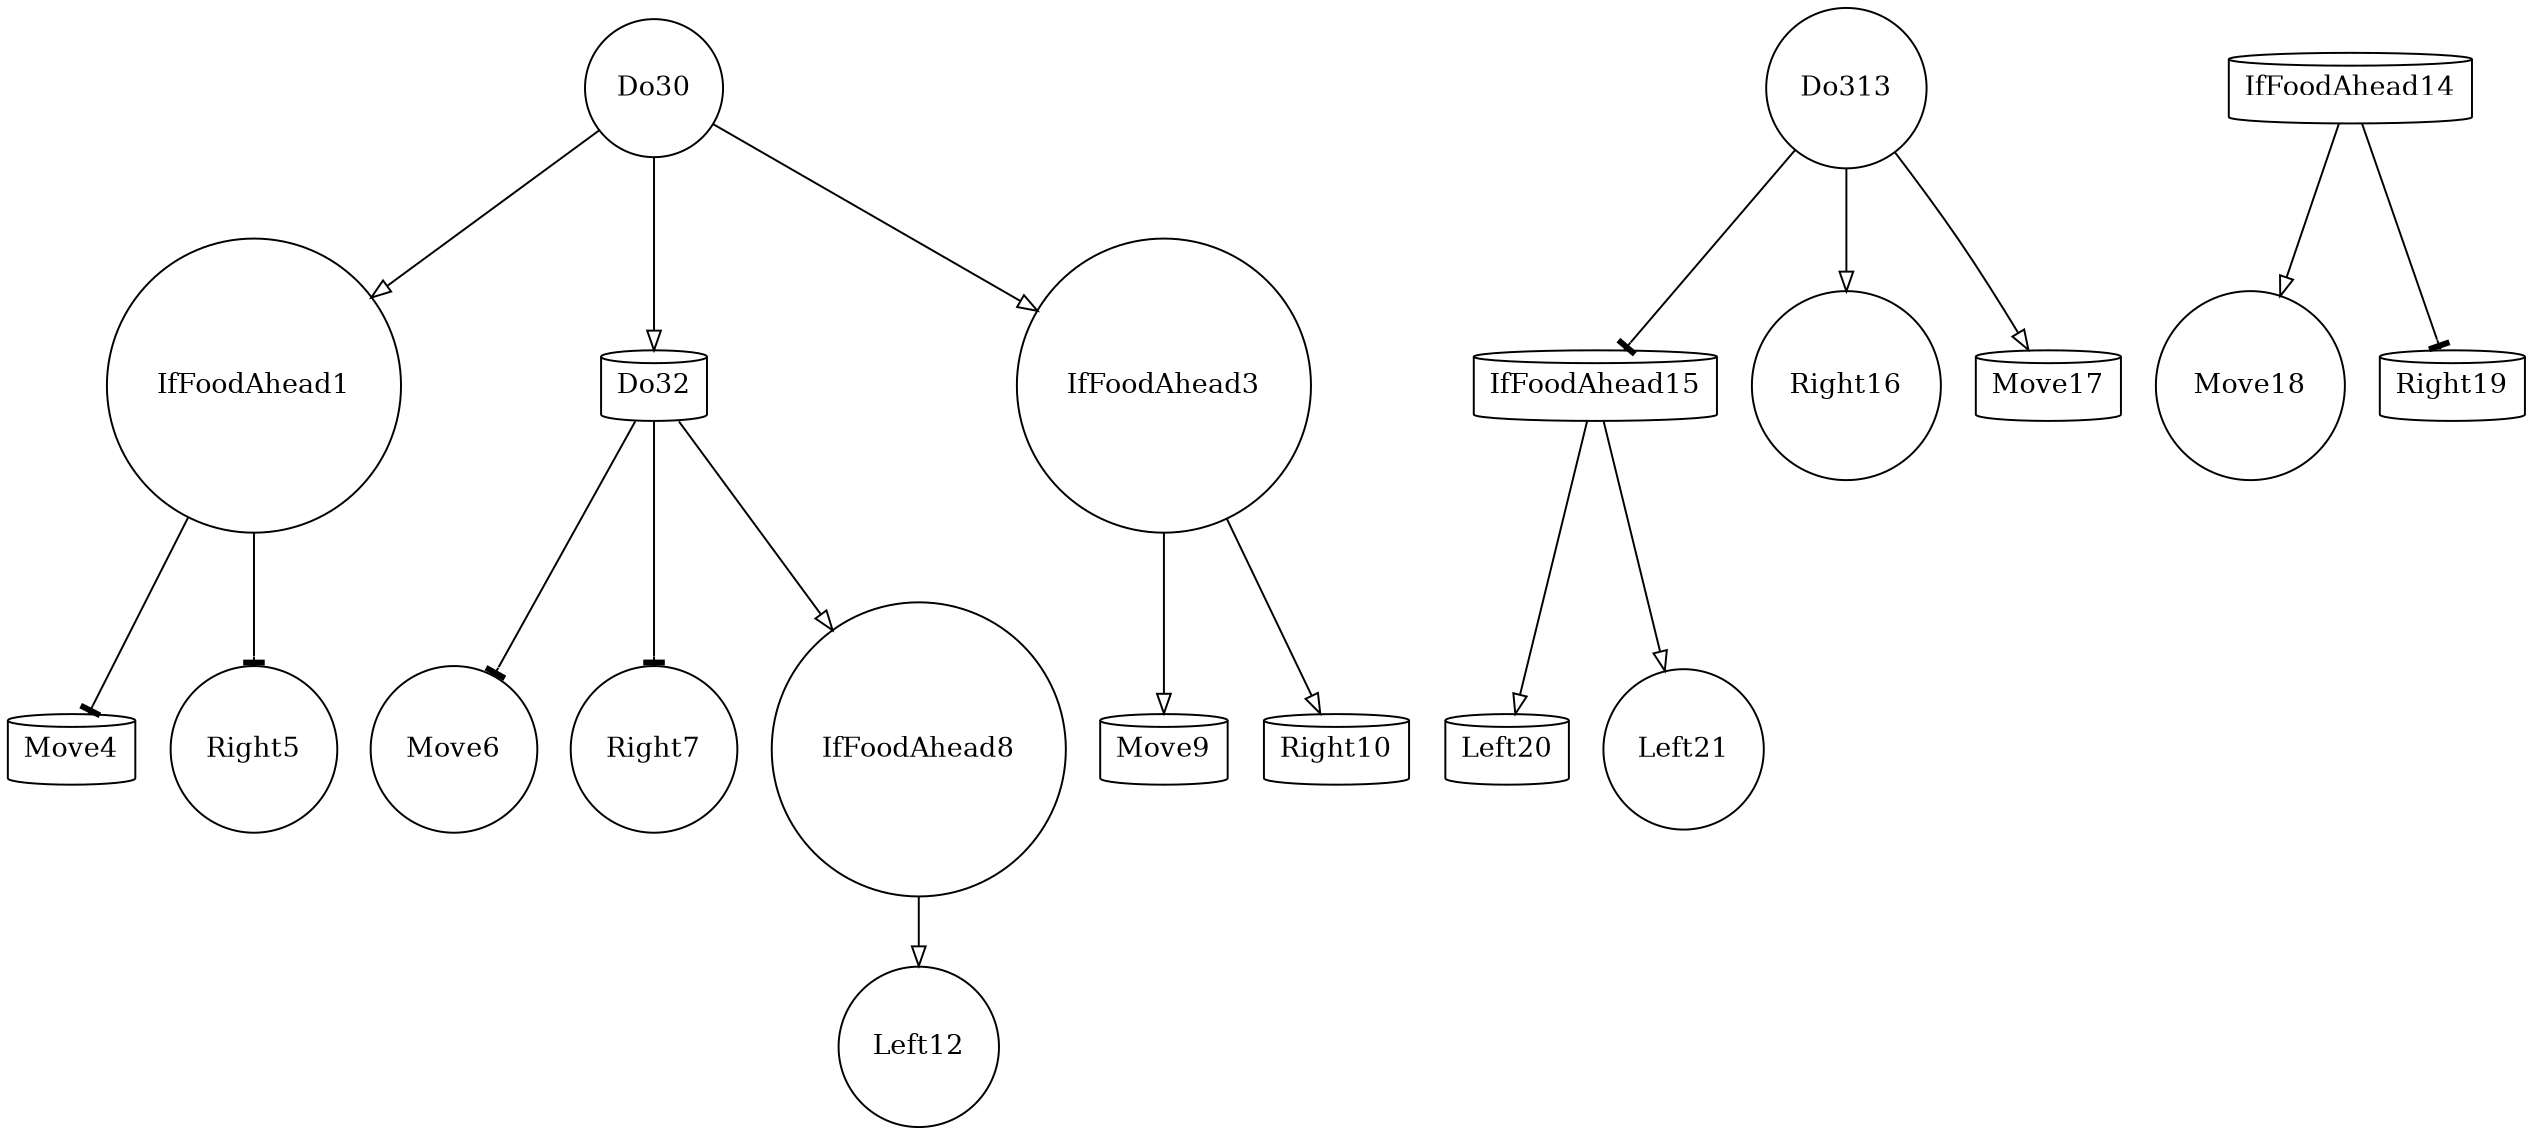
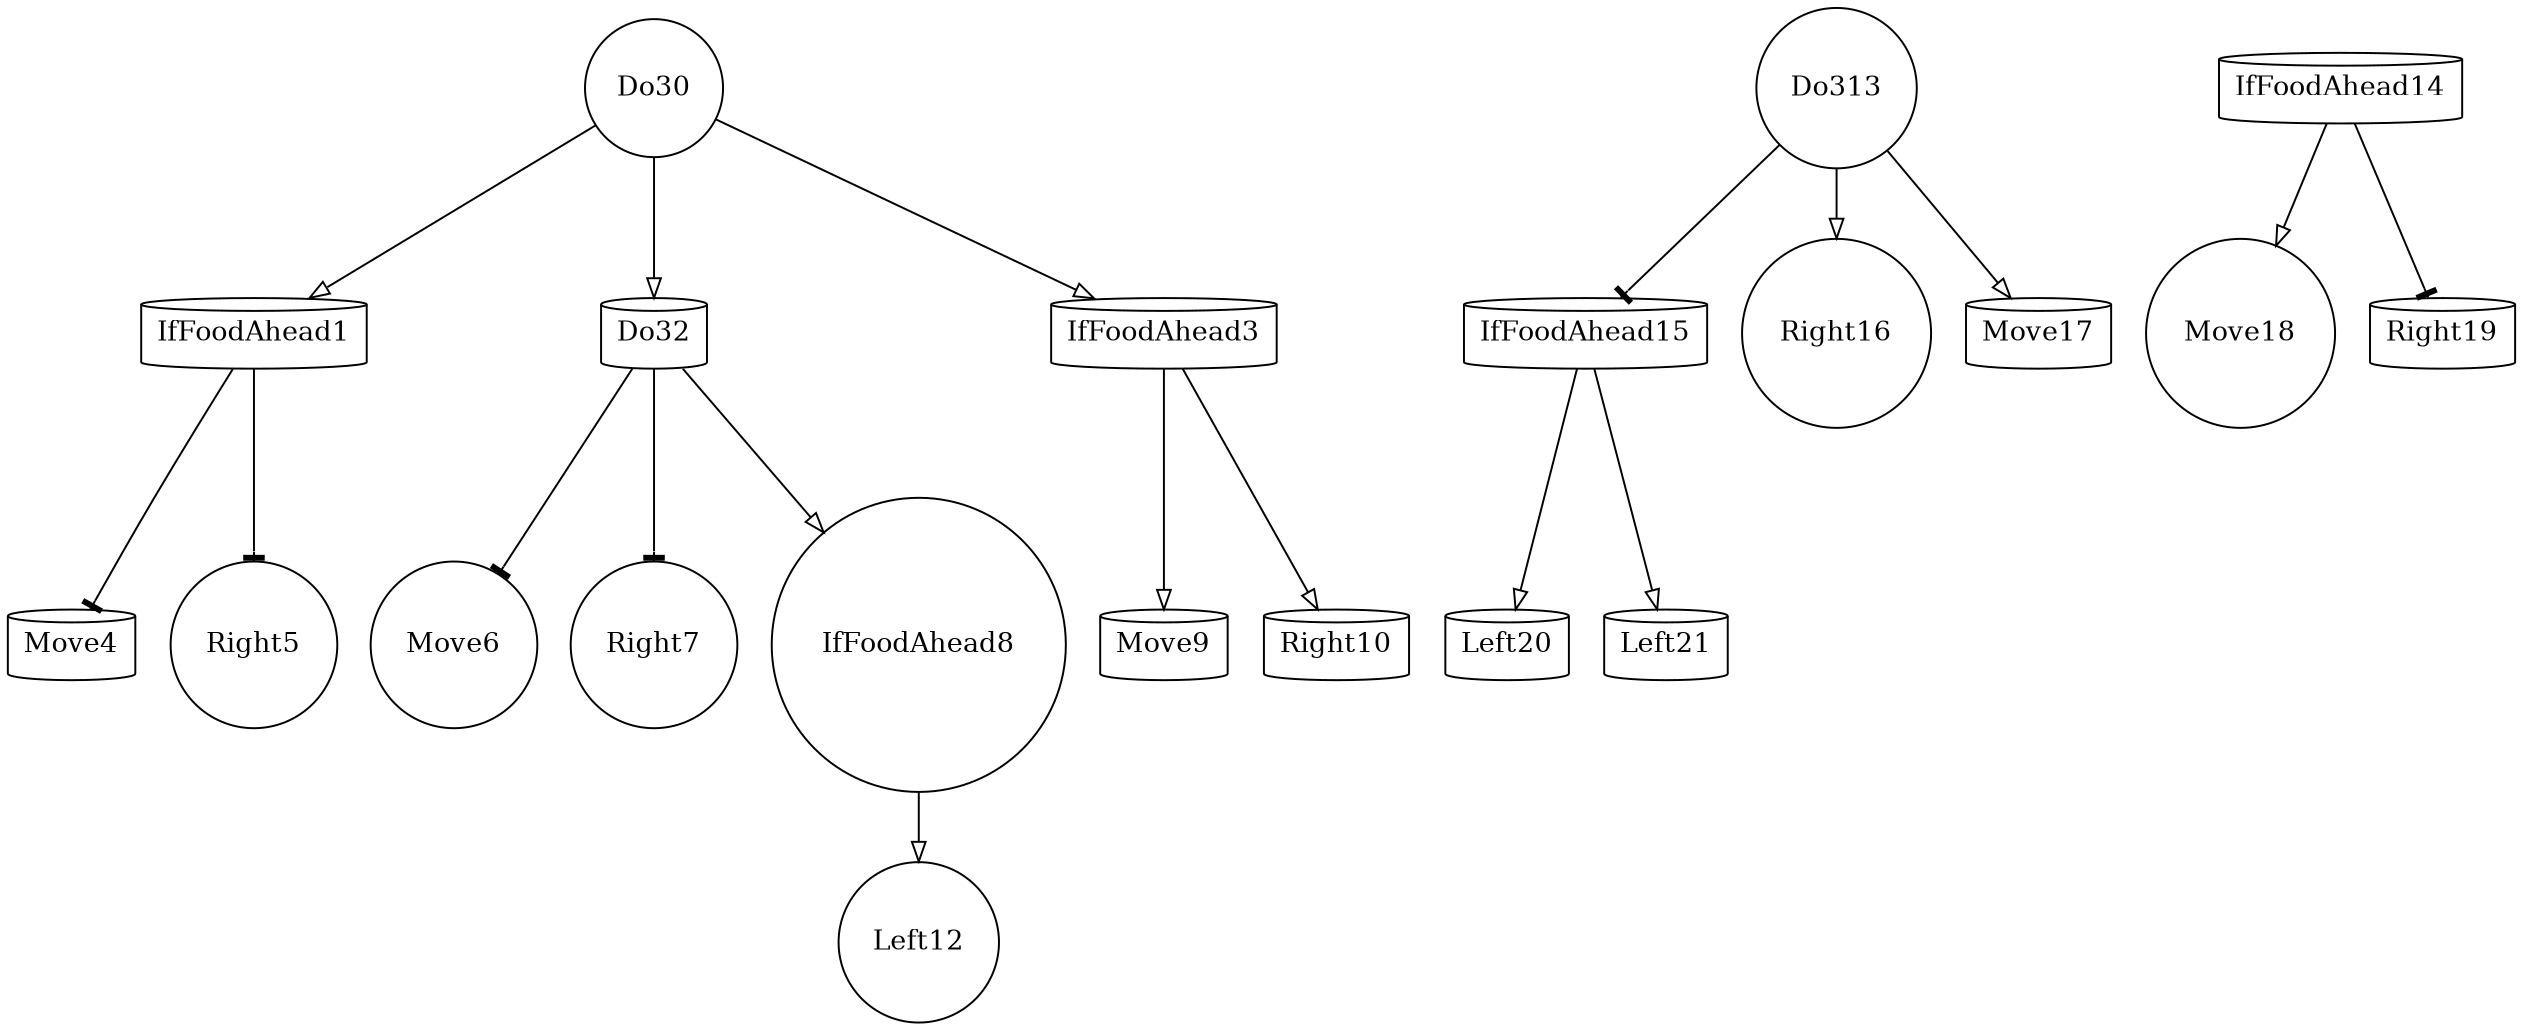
node "IfFoodAhead1": shape circle -> cylinder
node "IfFoodAhead3": shape circle -> cylinder
node "Left21": shape circle -> cylinder
